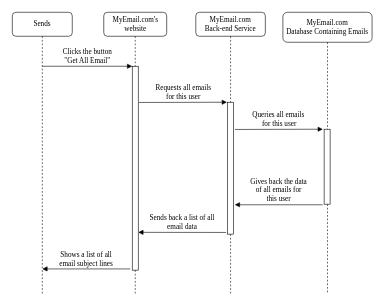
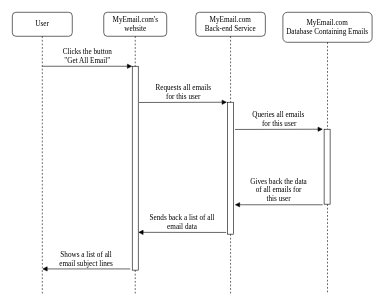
node "Sends": label "Sends" -> "User"
